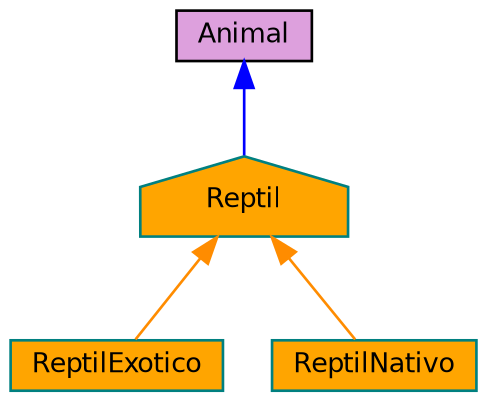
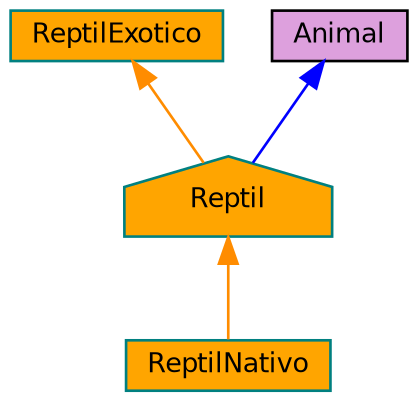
edge "ReptilExotico" -> "Reptil": reversed
